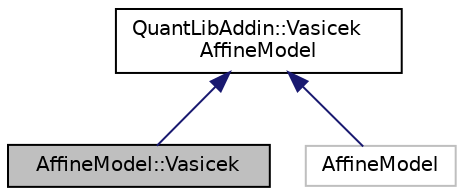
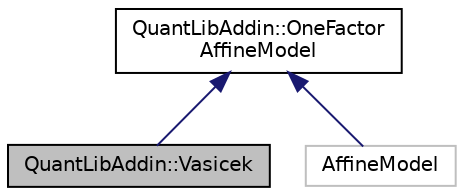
node "QuantLibAddin::Vasicek AffineModel": label "QuantLibAddin::Vasicek AffineModel" -> "QuantLibAddin::OneFactor AffineModel"
node "AffineModel::Vasicek": label "AffineModel::Vasicek" -> "QuantLibAddin::Vasicek"
